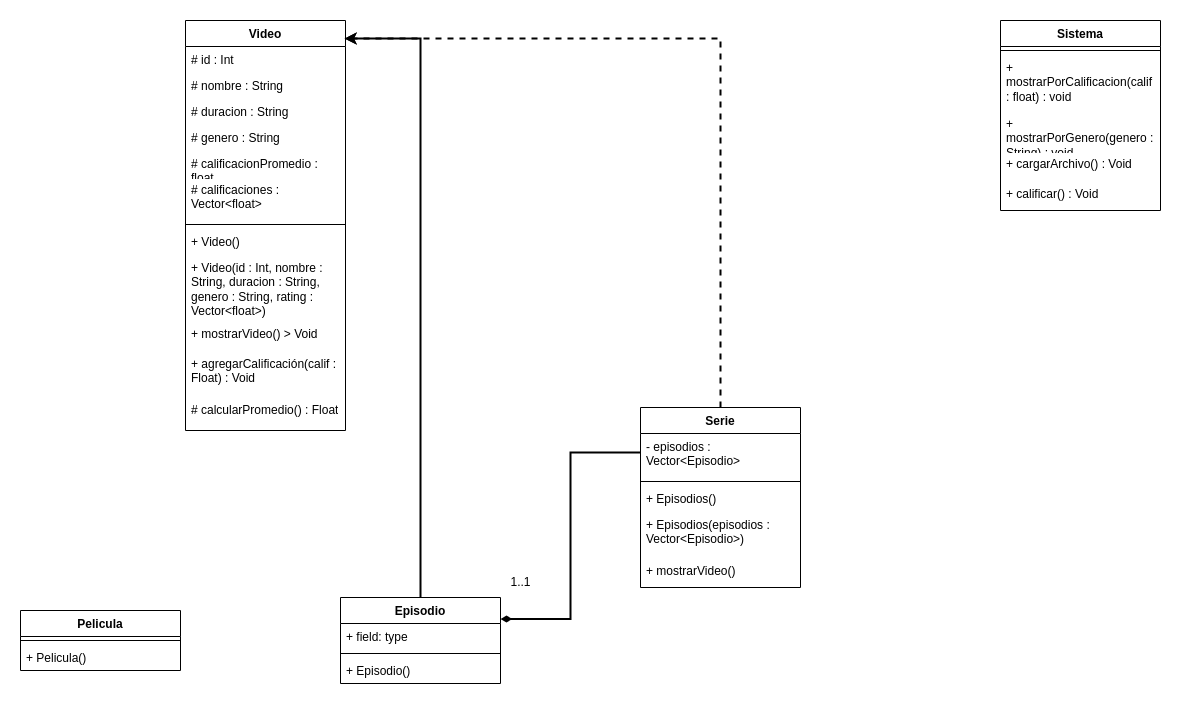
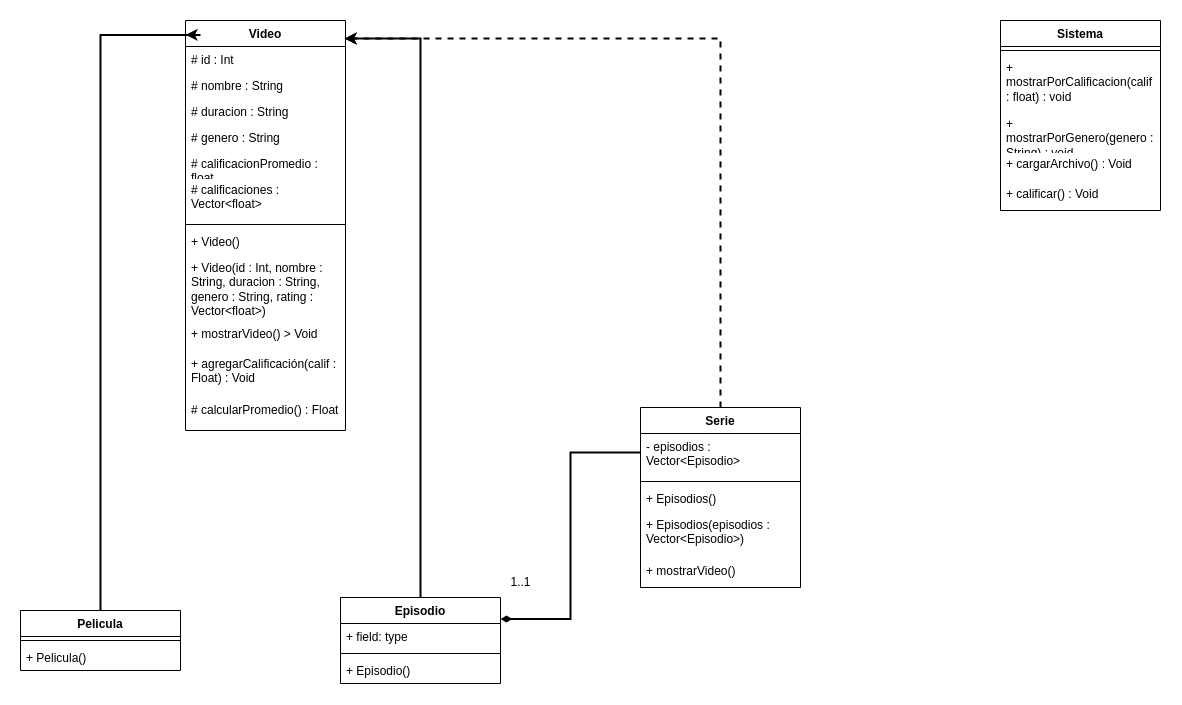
edge "Pelicula" -> "Video": added
